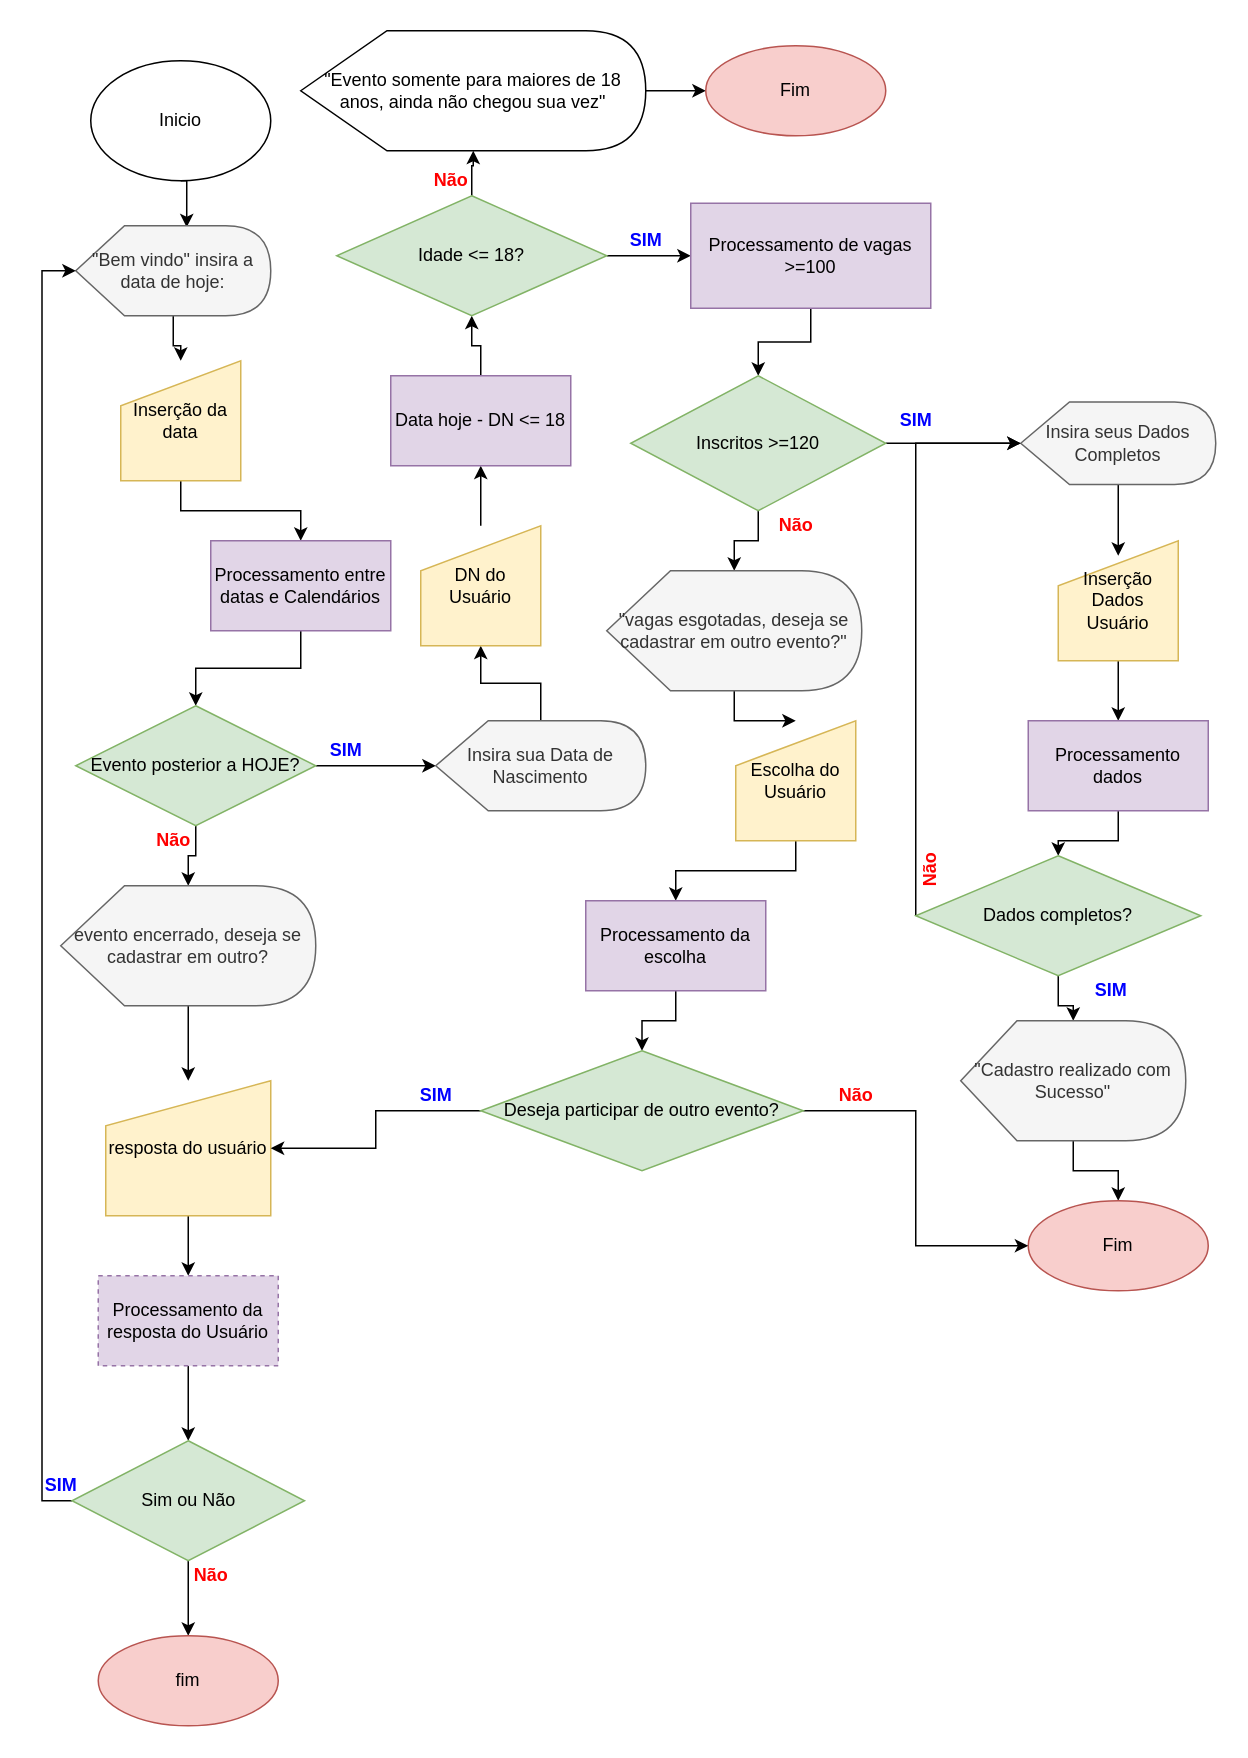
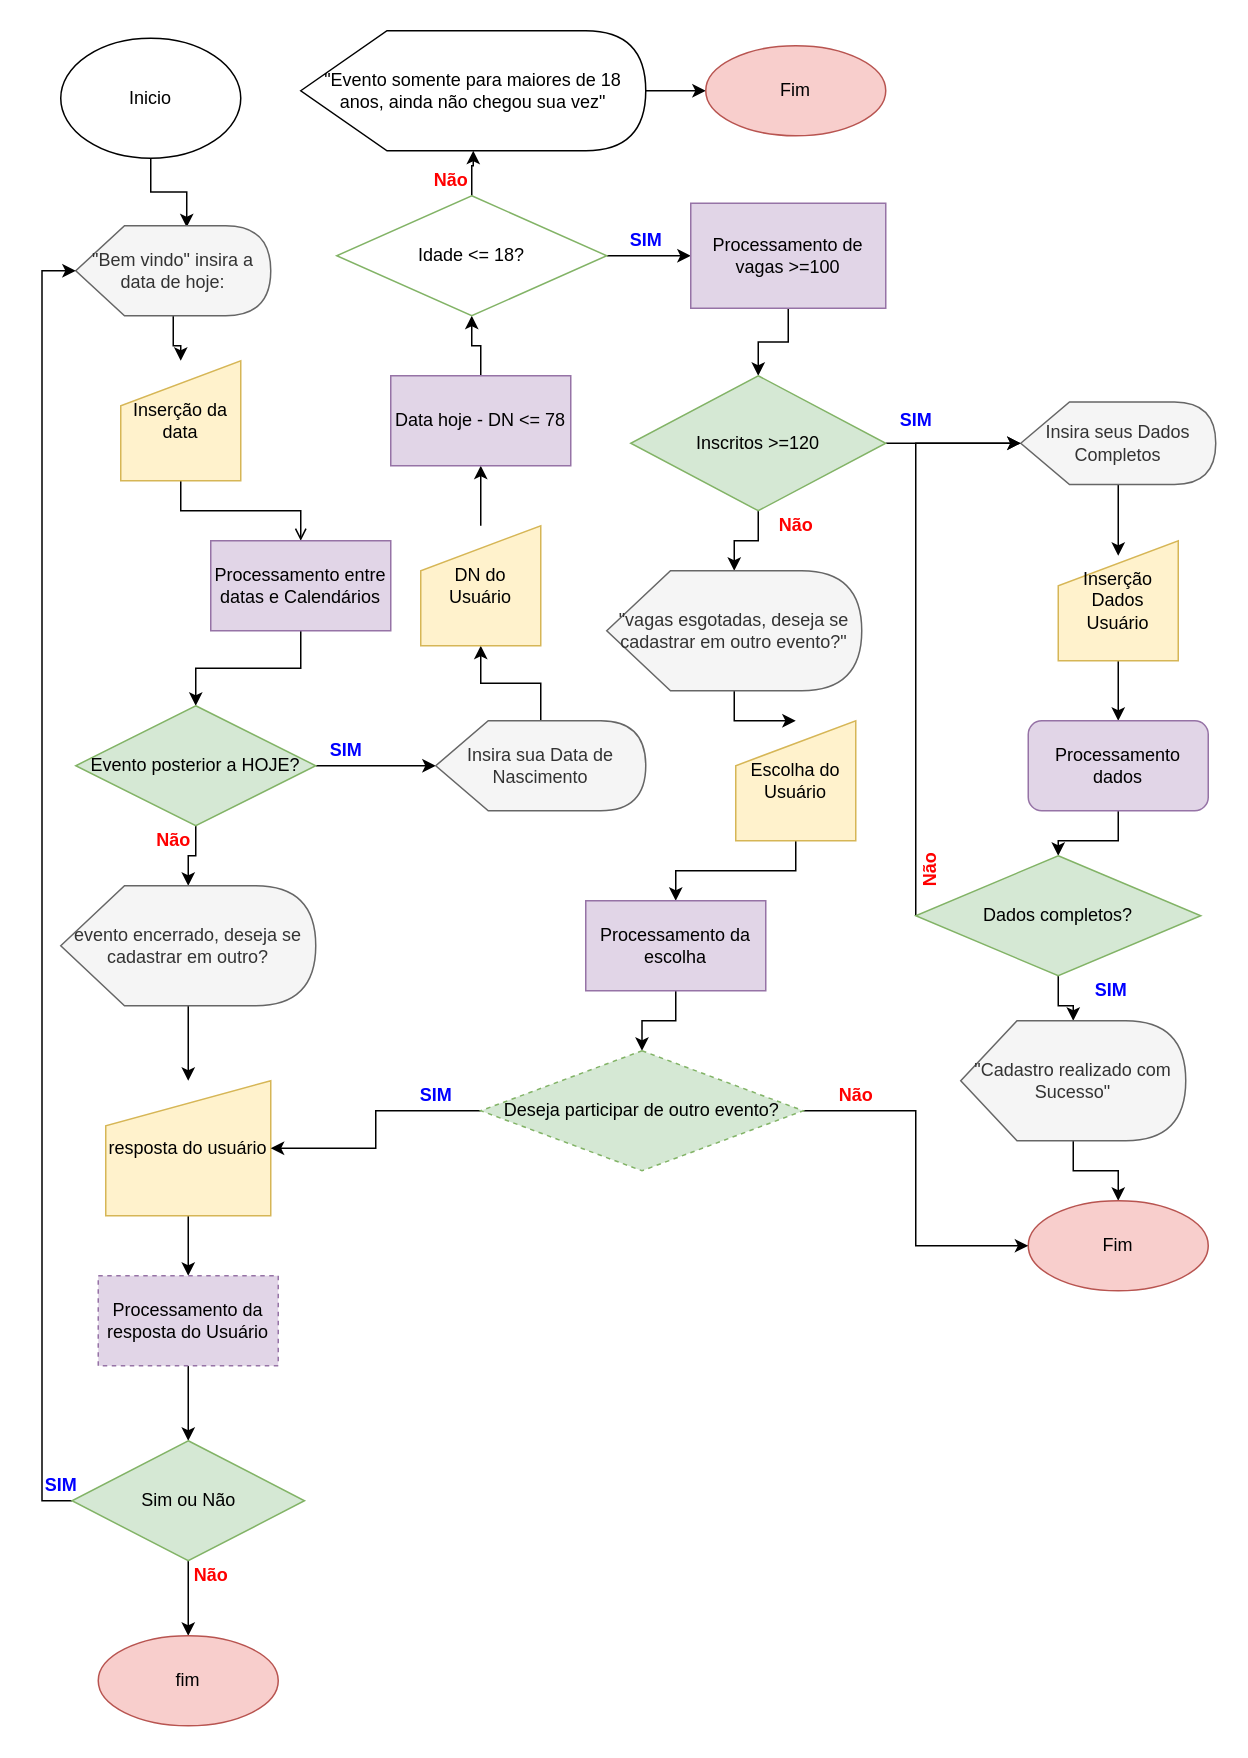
node "Inicio": moved (181, 121) -> (151, 98)
node "Idade <= 18?": fillcolor #d5e8d4 -> #ffffff
node "Processamento de vagas >=100": size 240x105 -> 195x105
node "Data hoje - DN <= 18": label "Data hoje - DN <= 18" -> "Data hoje - DN <= 78"
edge "Inserção da data" -> "Processamento entre datas e Calendários": arrowhead classic -> open
node "Processamento dados": shape rectangle -> rounded rectangle
node "Deseja participar de outro evento?": style solid -> dashed
